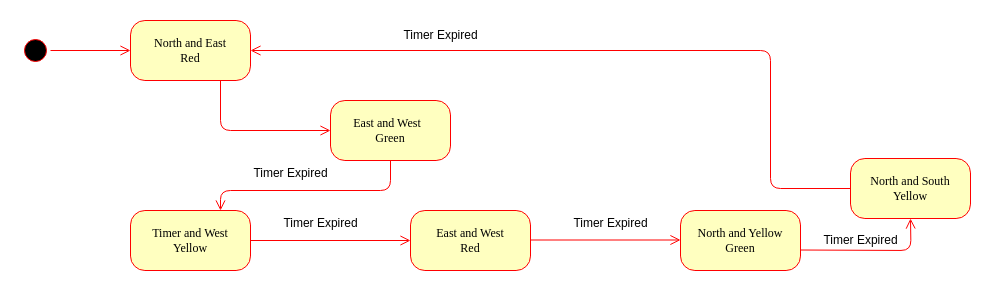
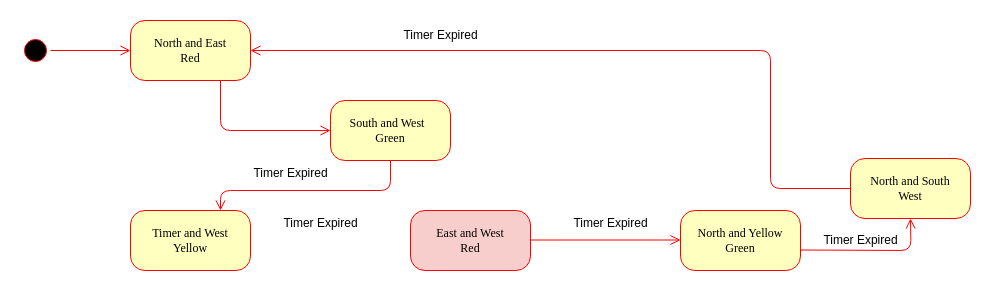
node "East and West Green": label "East and West Green" -> "South and West Green"
node "North and South Yellow": label "North and South Yellow" -> "North and South West"
edge "Timer and West Yellow" -> "East and West Red": removed
node "East and West Red": fillcolor #ffffc0 -> #f8cecc
